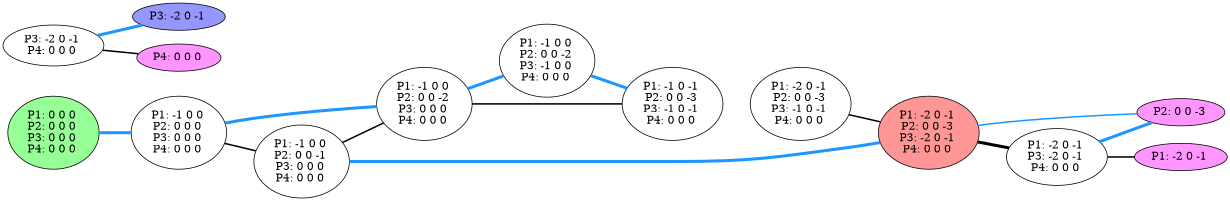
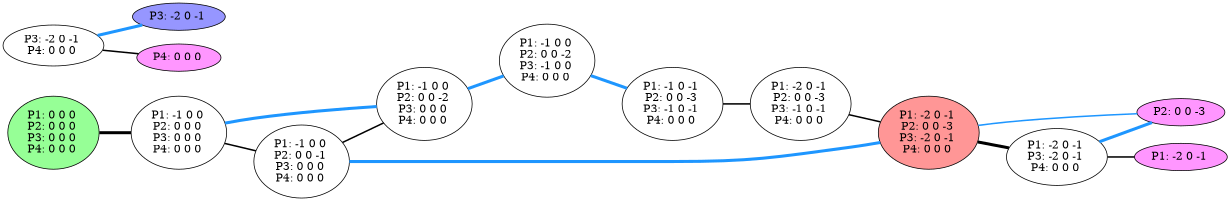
edge "P1: -1 0 0 P2: 0 0 -2 P3: 0 0 0 P4: 0 0 0" -- "P1: -1 0 -1 P2: 0 0 -3 P3: -1 0 -1 P4: 0 0 0": now "P1: -2 0 -1 P2: 0 0 -3 P3: -1 0 -1 P4: 0 0 0" -- "P1: -1 0 -1 P2: 0 0 -3 P3: -1 0 -1 P4: 0 0 0"
edge "P1: 0 0 0 P2: 0 0 0 P3: 0 0 0 P4: 0 0 0" -- "P1: -1 0 0 P2: 0 0 0 P3: 0 0 0 P4: 0 0 0": color #1e96ff -> black
